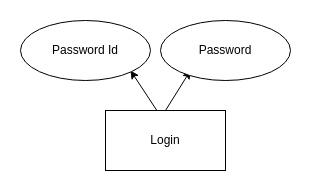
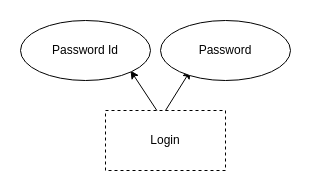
node "Login": style solid -> dashed
